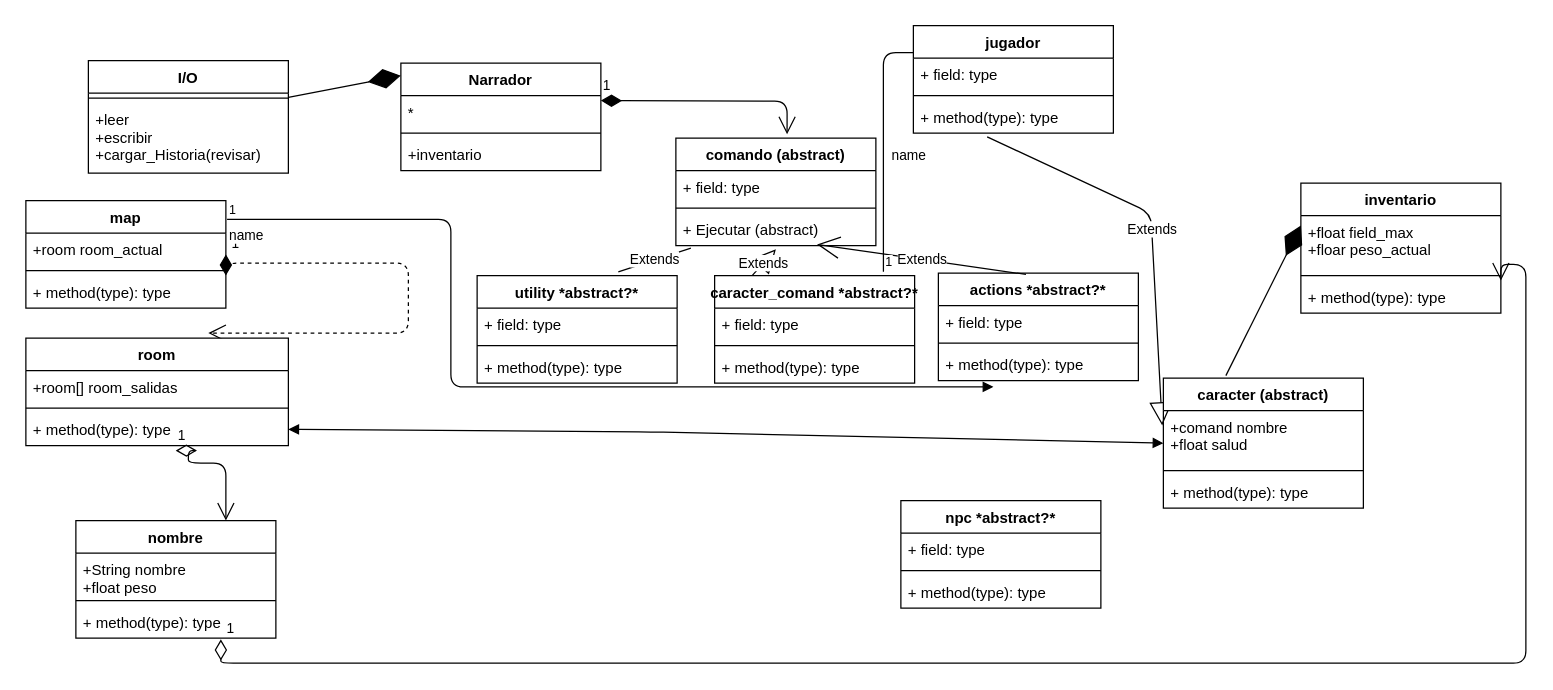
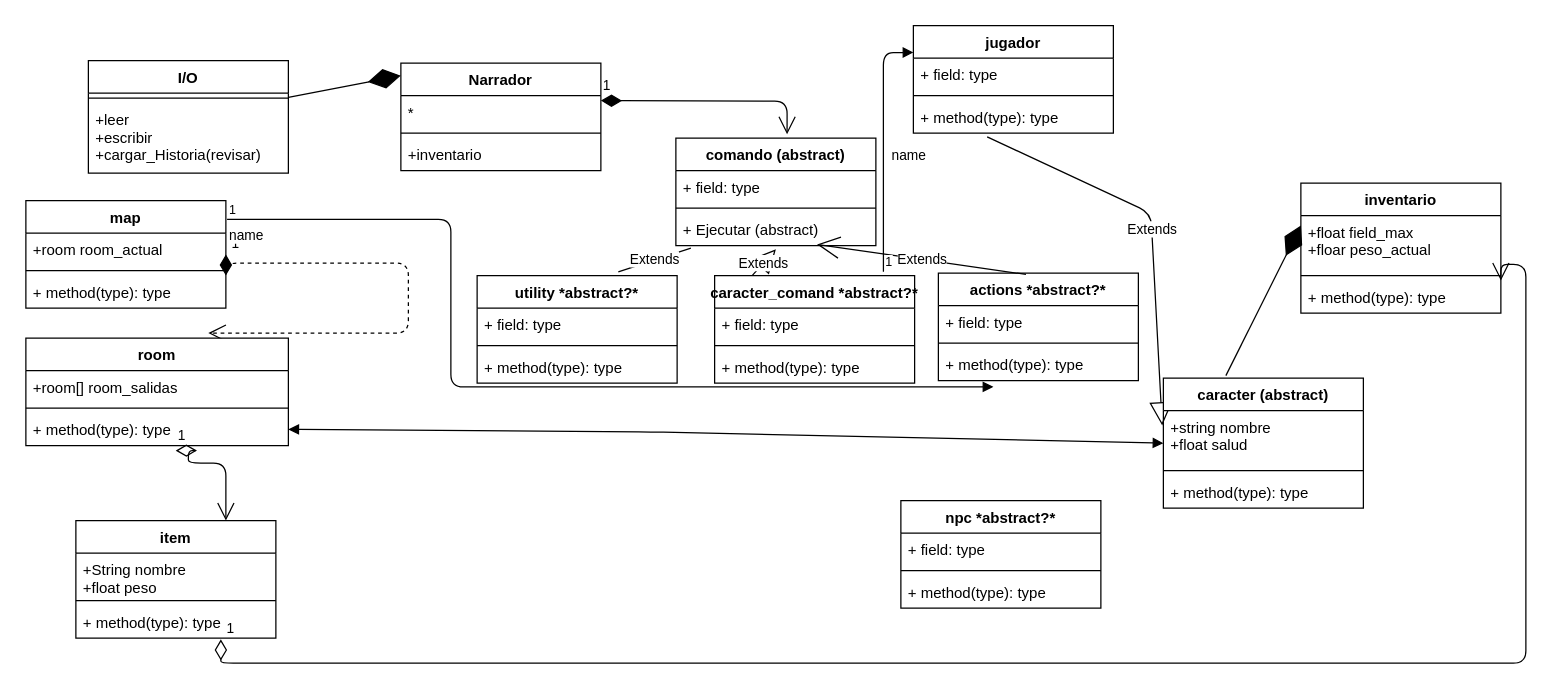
edge "jugador" -- "caracter_comand *abstract?*": arrowhead none -> block
node "+comand nombre +float salud": label "+comand nombre +float salud" -> "+string nombre +float salud"
node "nombre": label "nombre" -> "item"
